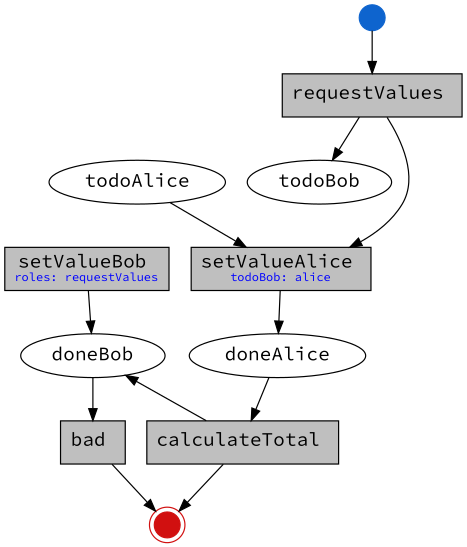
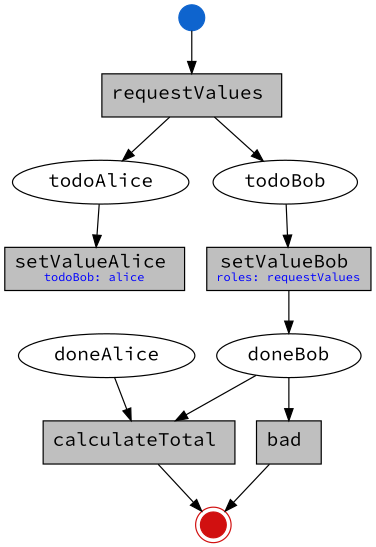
edge "requestValues" -> "setValueAlice": now "requestValues" -> "todoAlice"
edge "todoBob" -> "setValueBob": added
edge "setValueAlice" -> "doneAlice": removed
edge "calculateTotal" -> "doneBob": reversed
